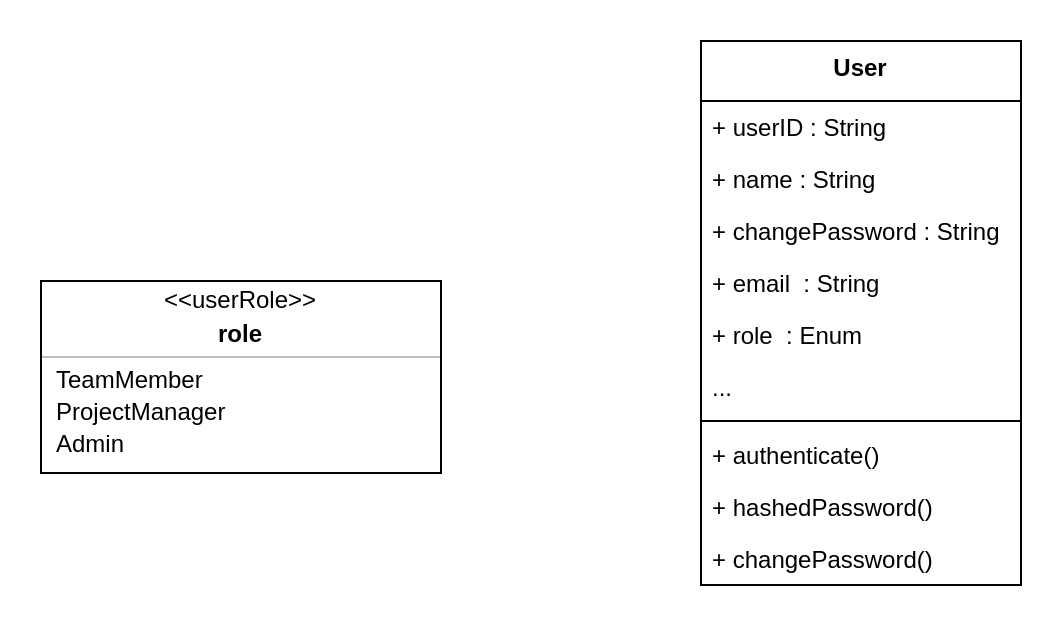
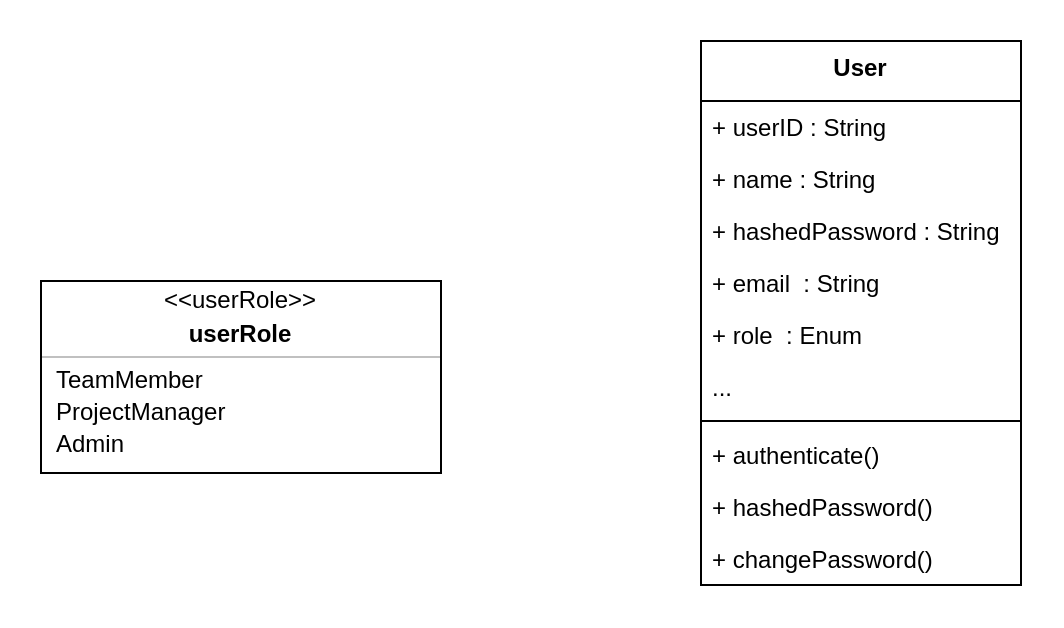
node "+ changePassword : String": label "+ changePassword : String" -> "+ hashedPassword : String"
node "role": label "role" -> "userRole"
